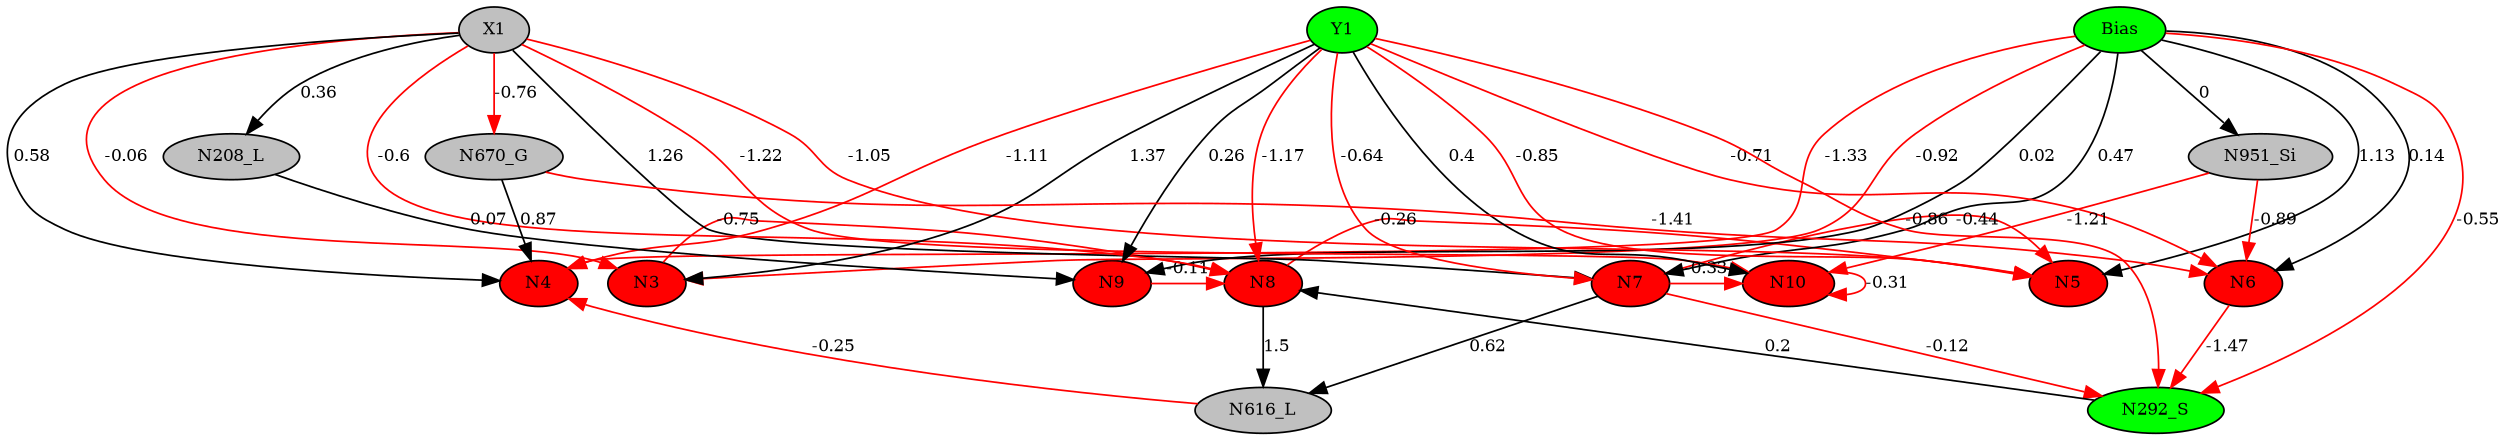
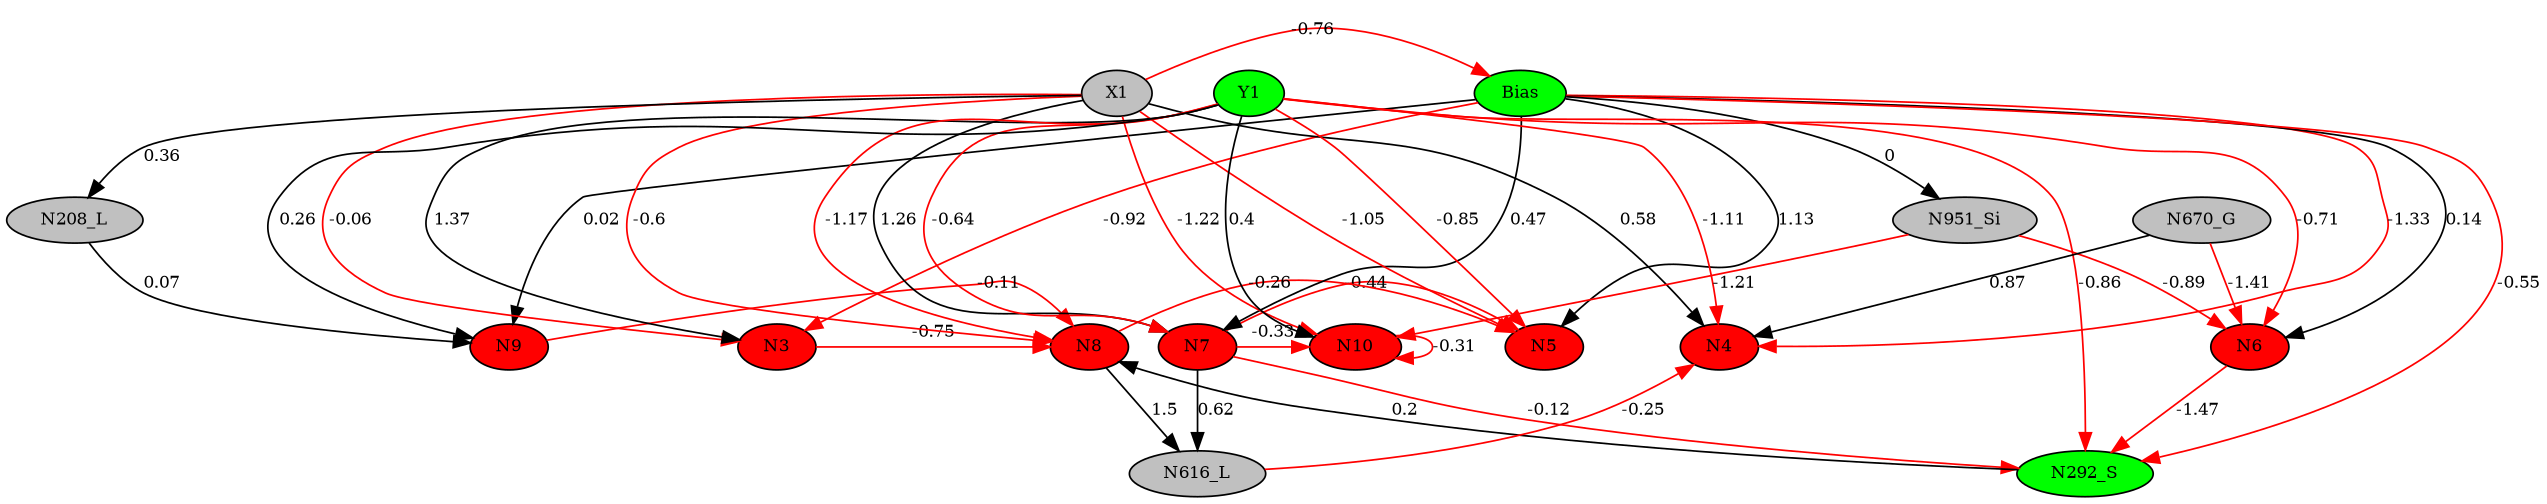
edge "X1" -> "N670_G": now "X1" -> "Bias"
